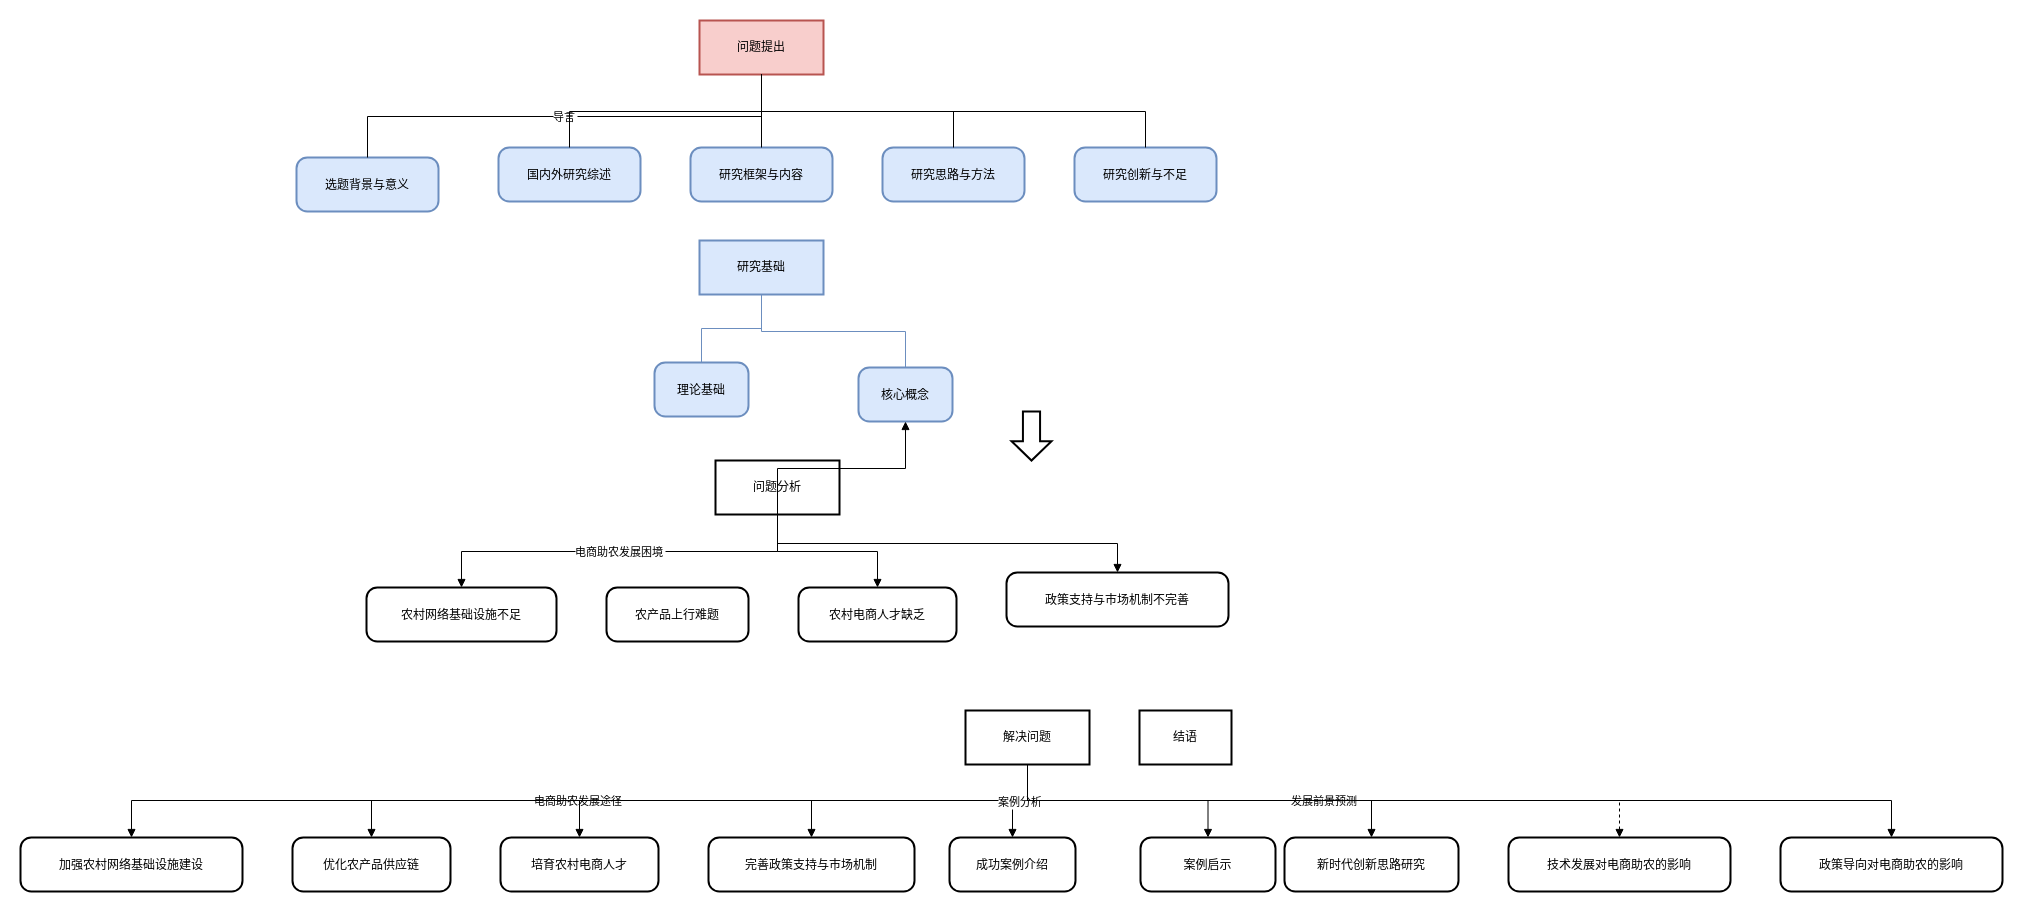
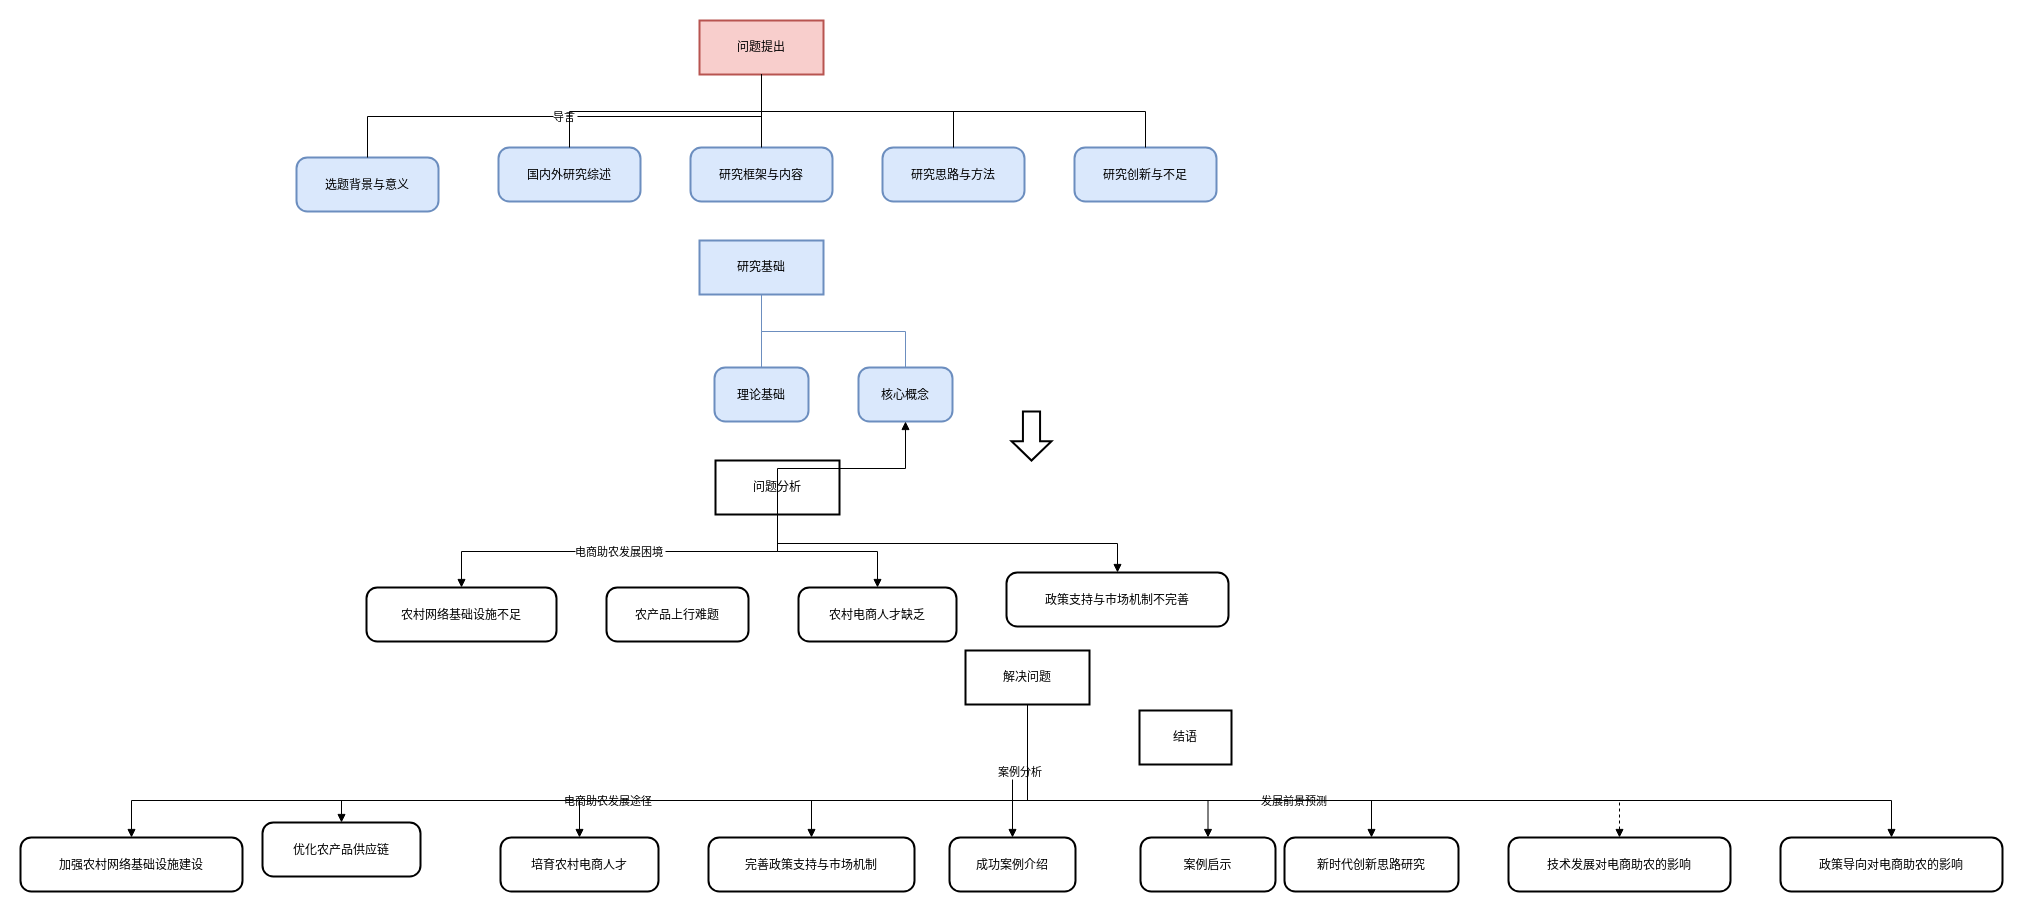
node "理论基础": moved (702, 390) -> (762, 395)
node "解决问题": moved (1028, 738) -> (1028, 678)
node "优化农产品供应链": moved (372, 865) -> (342, 850)
